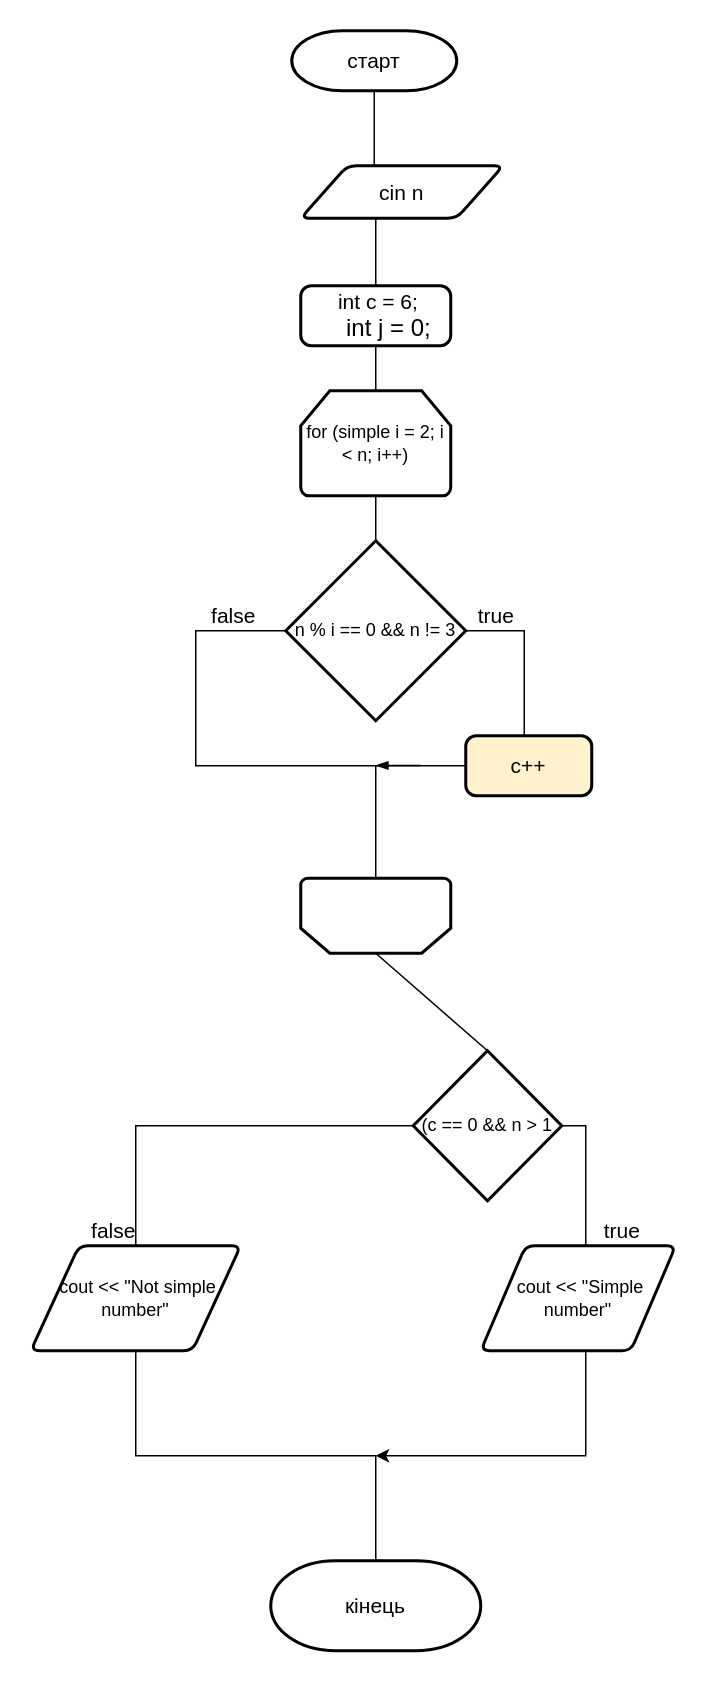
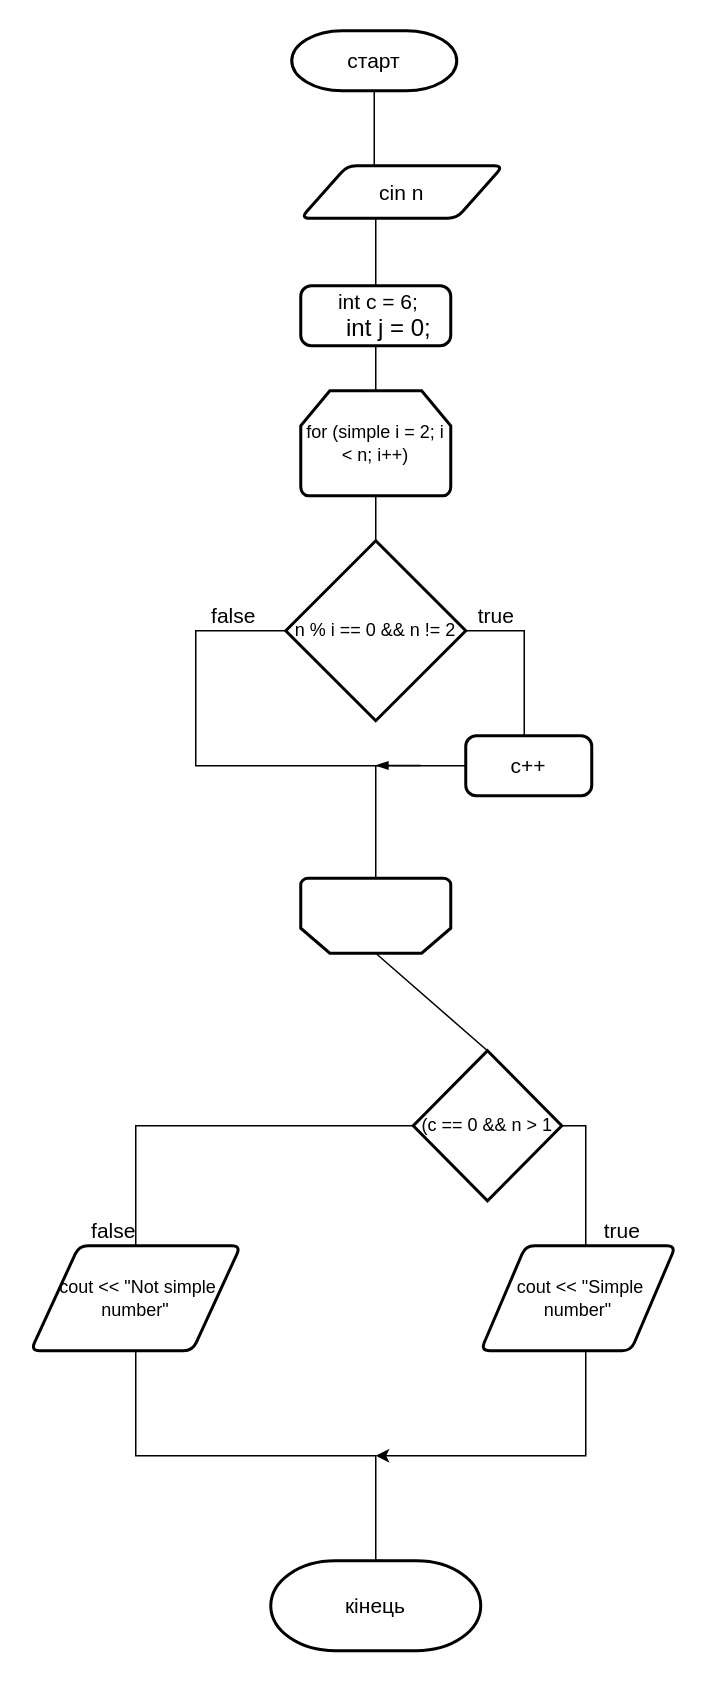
node "n % i == 0 && n != 3": label "n % i == 0 && n != 3" -> "n % i == 0 && n != 2"
node "c++": fillcolor #fff2cc -> #ffffff
